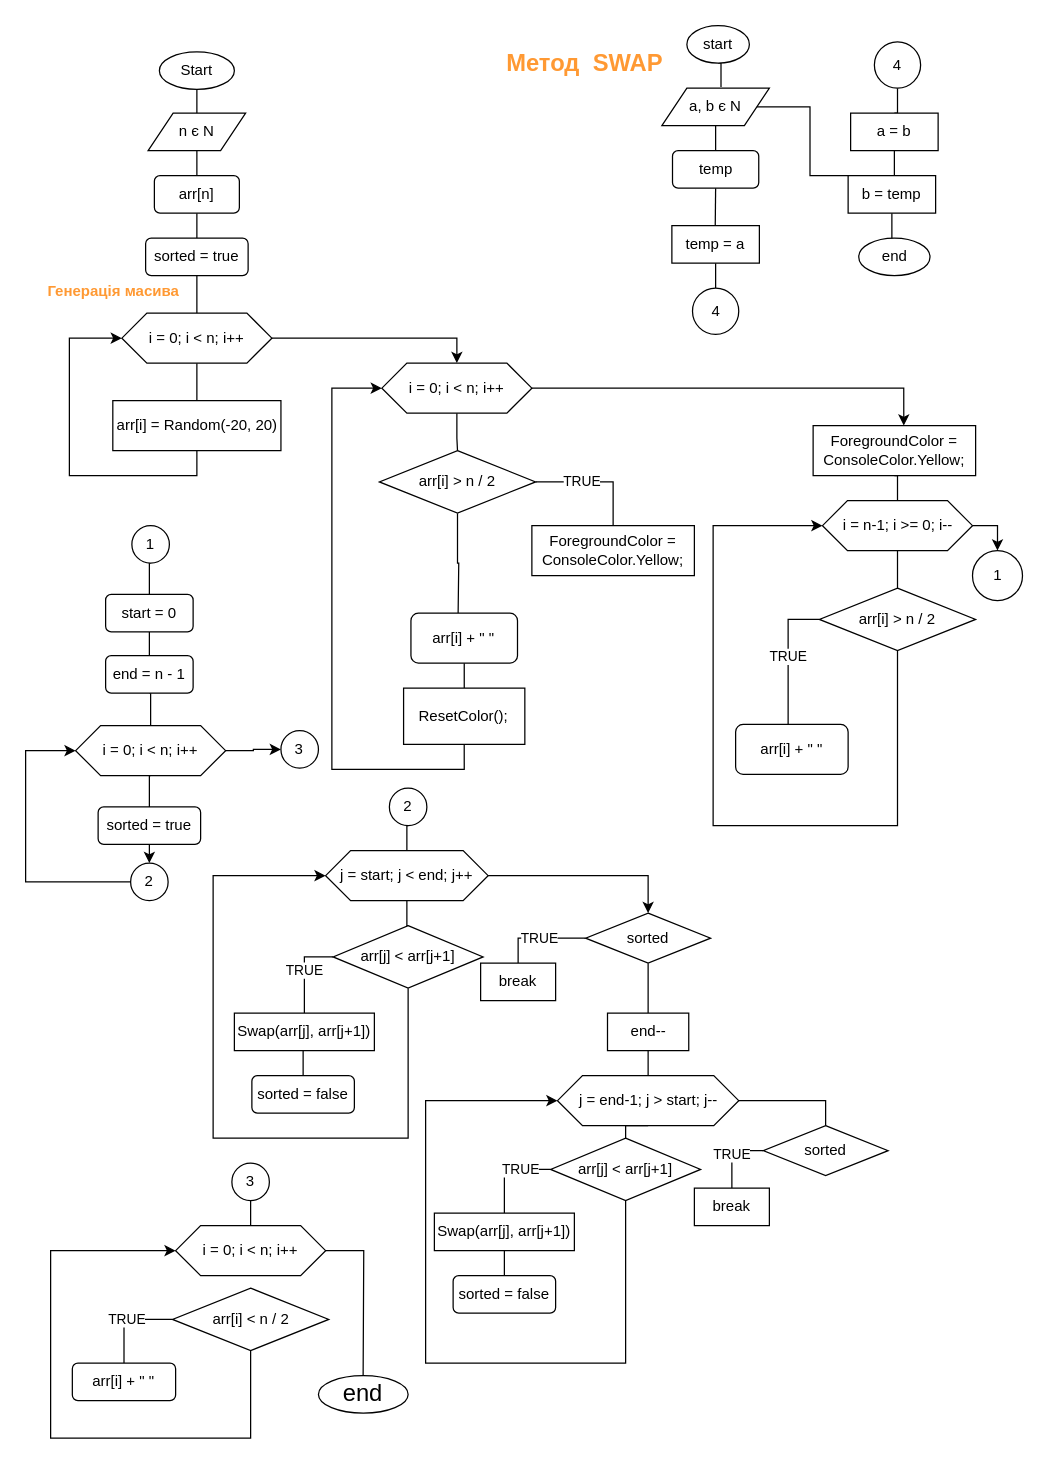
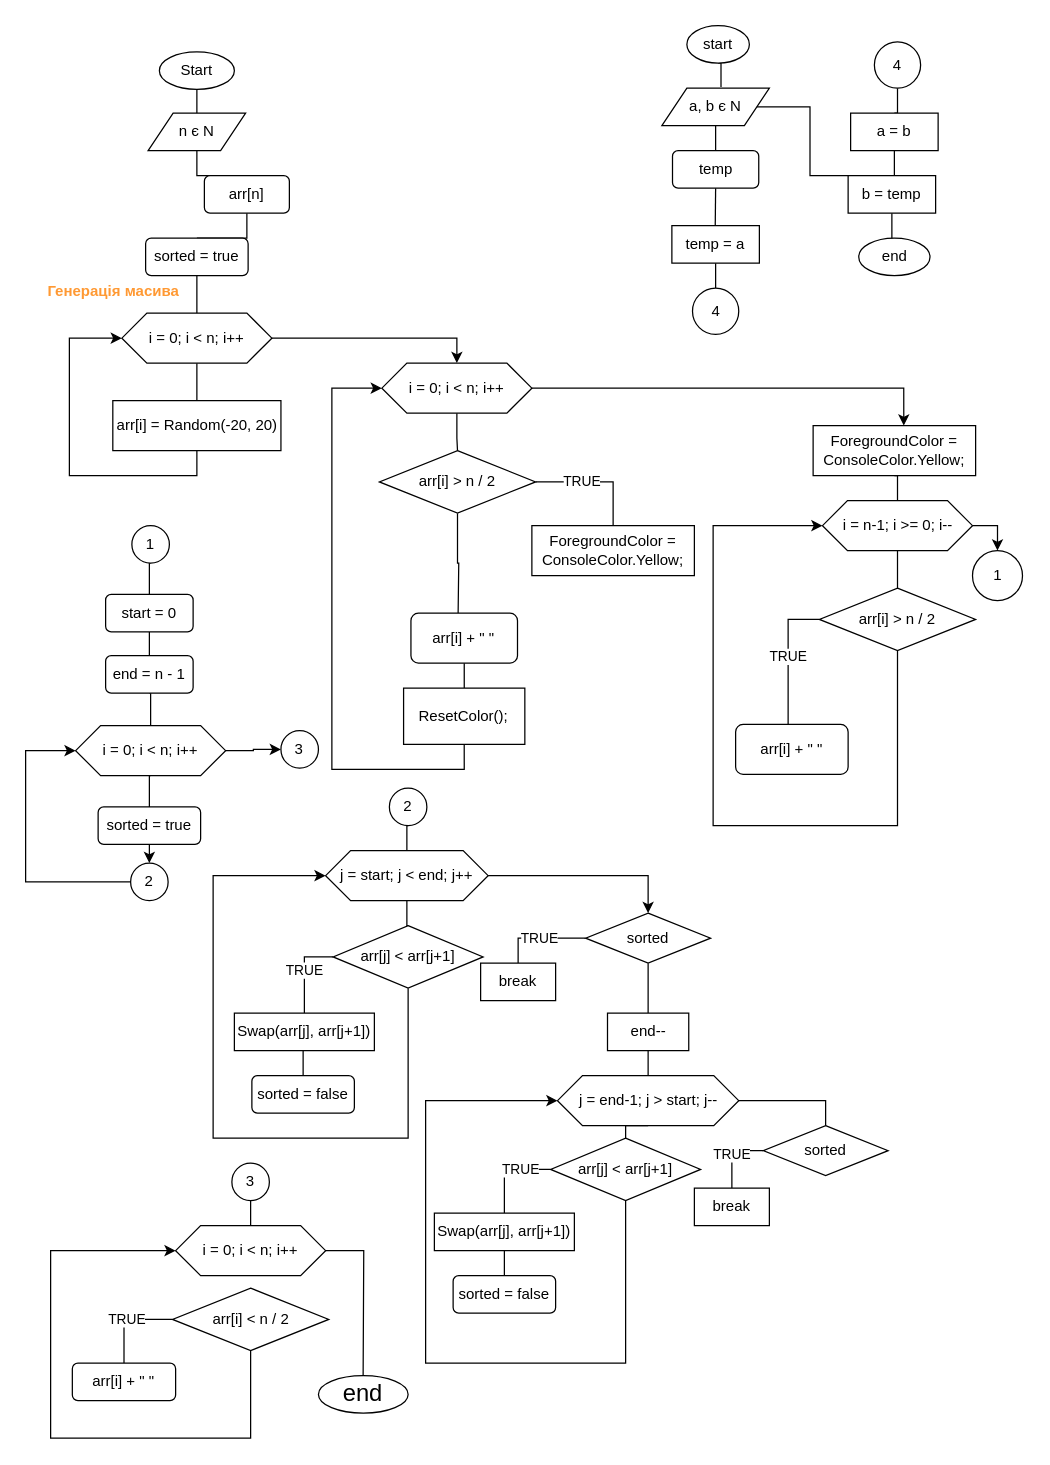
node "Метод SWAP": removed
node "arr[n]": moved (197, 194) -> (247, 194)
